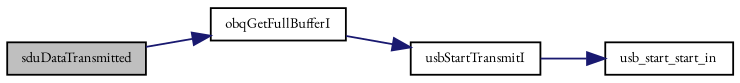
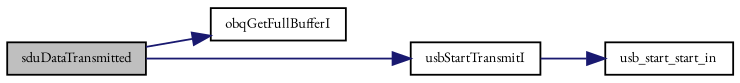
edge "obqGetFullBufferI" -> "usbStartTransmitI": now "sduDataTransmitted" -> "usbStartTransmitI"
